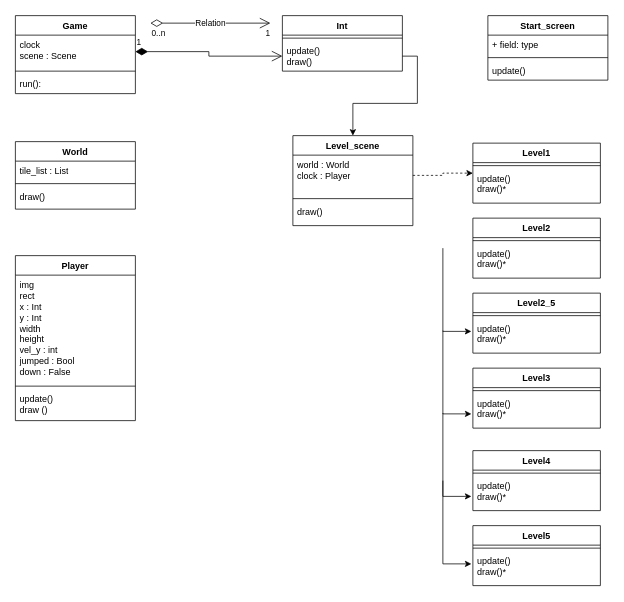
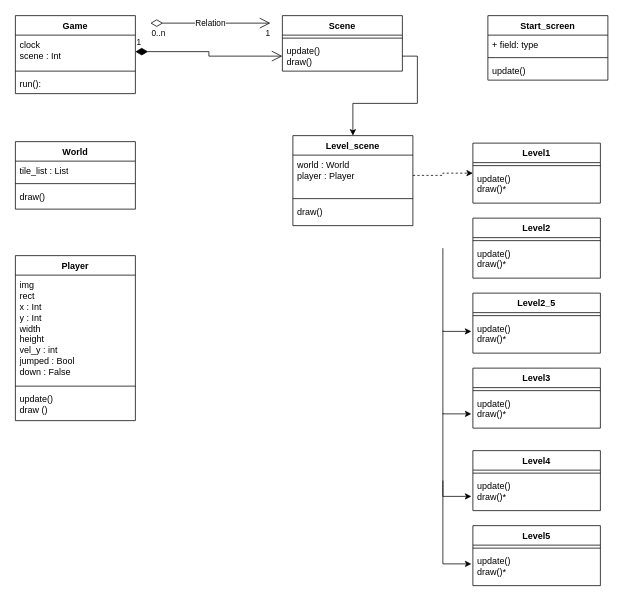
node "Int": label "Int" -> "Scene"
node "clock scene : Scene": label "clock scene : Scene" -> "clock scene : Int"
node "world : World clock : Player": label "world : World clock : Player" -> "world : World player : Player"
